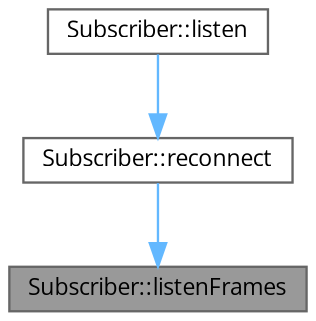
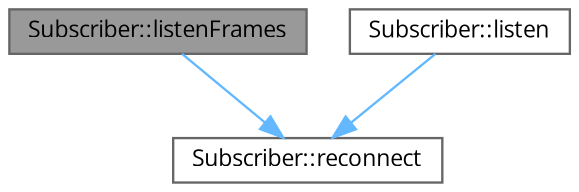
edge "Subscriber::reconnect" -> "Subscriber::listenFrames": reversed
